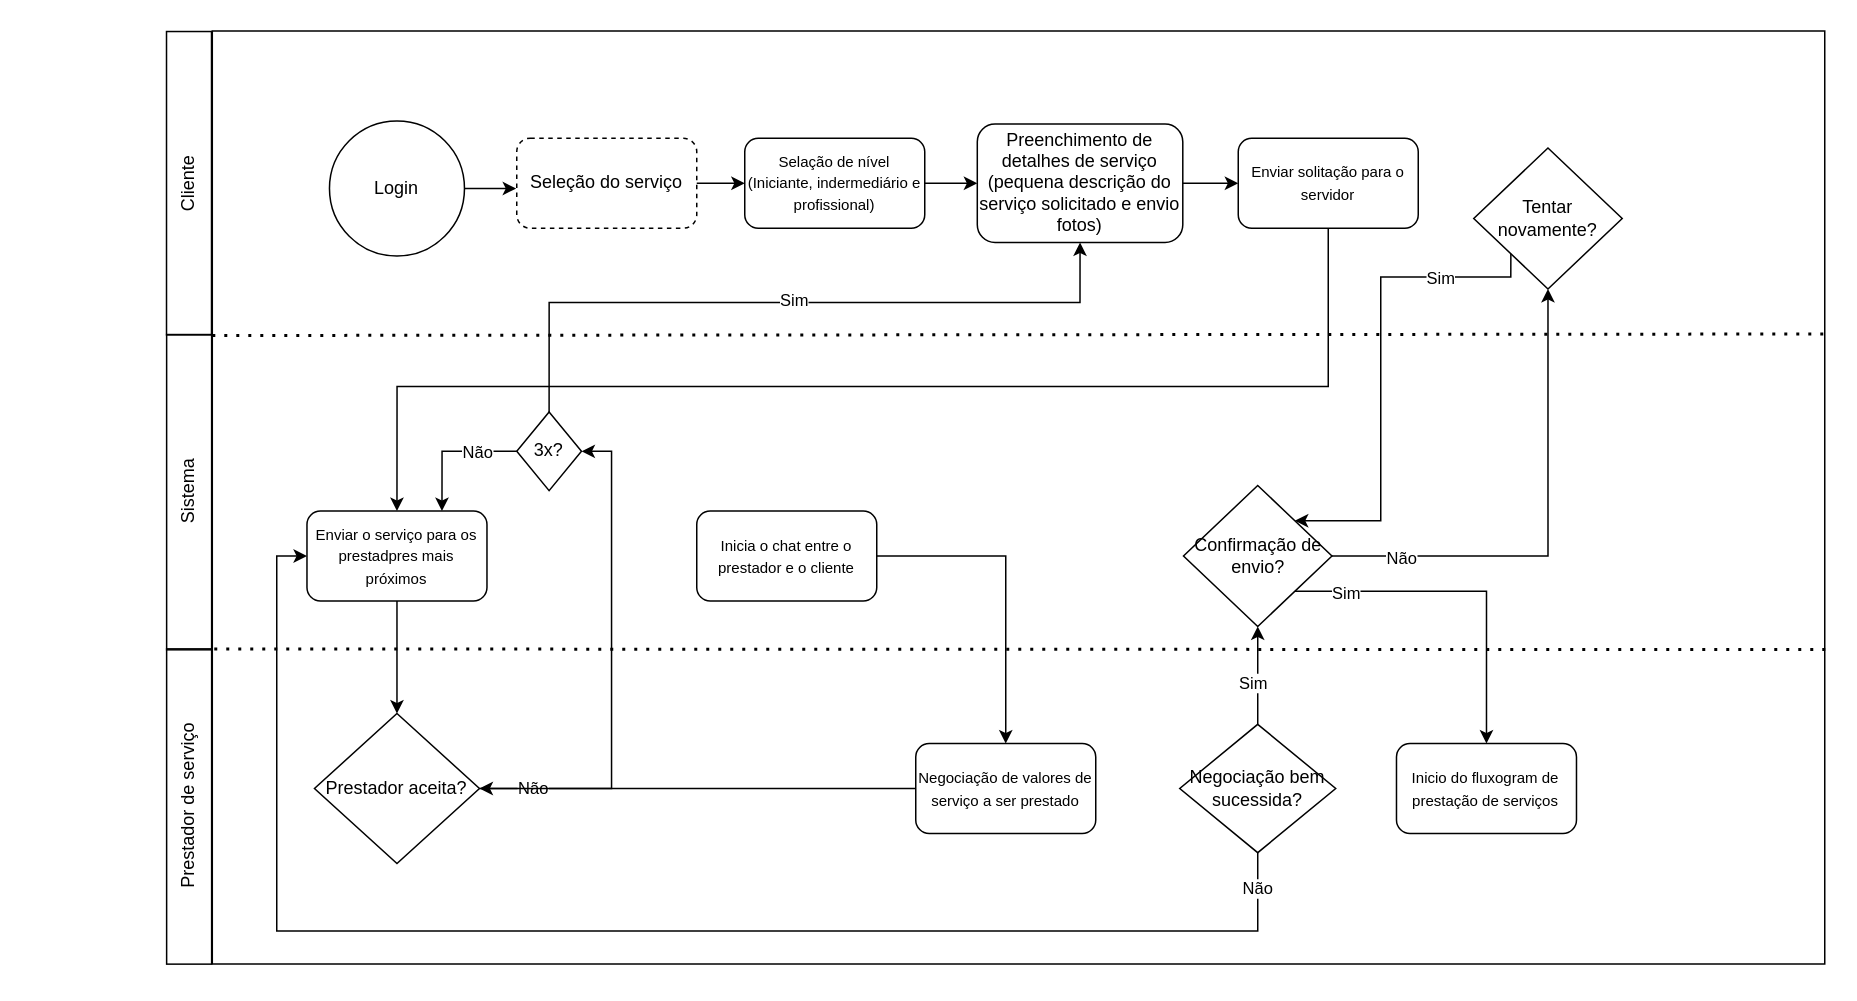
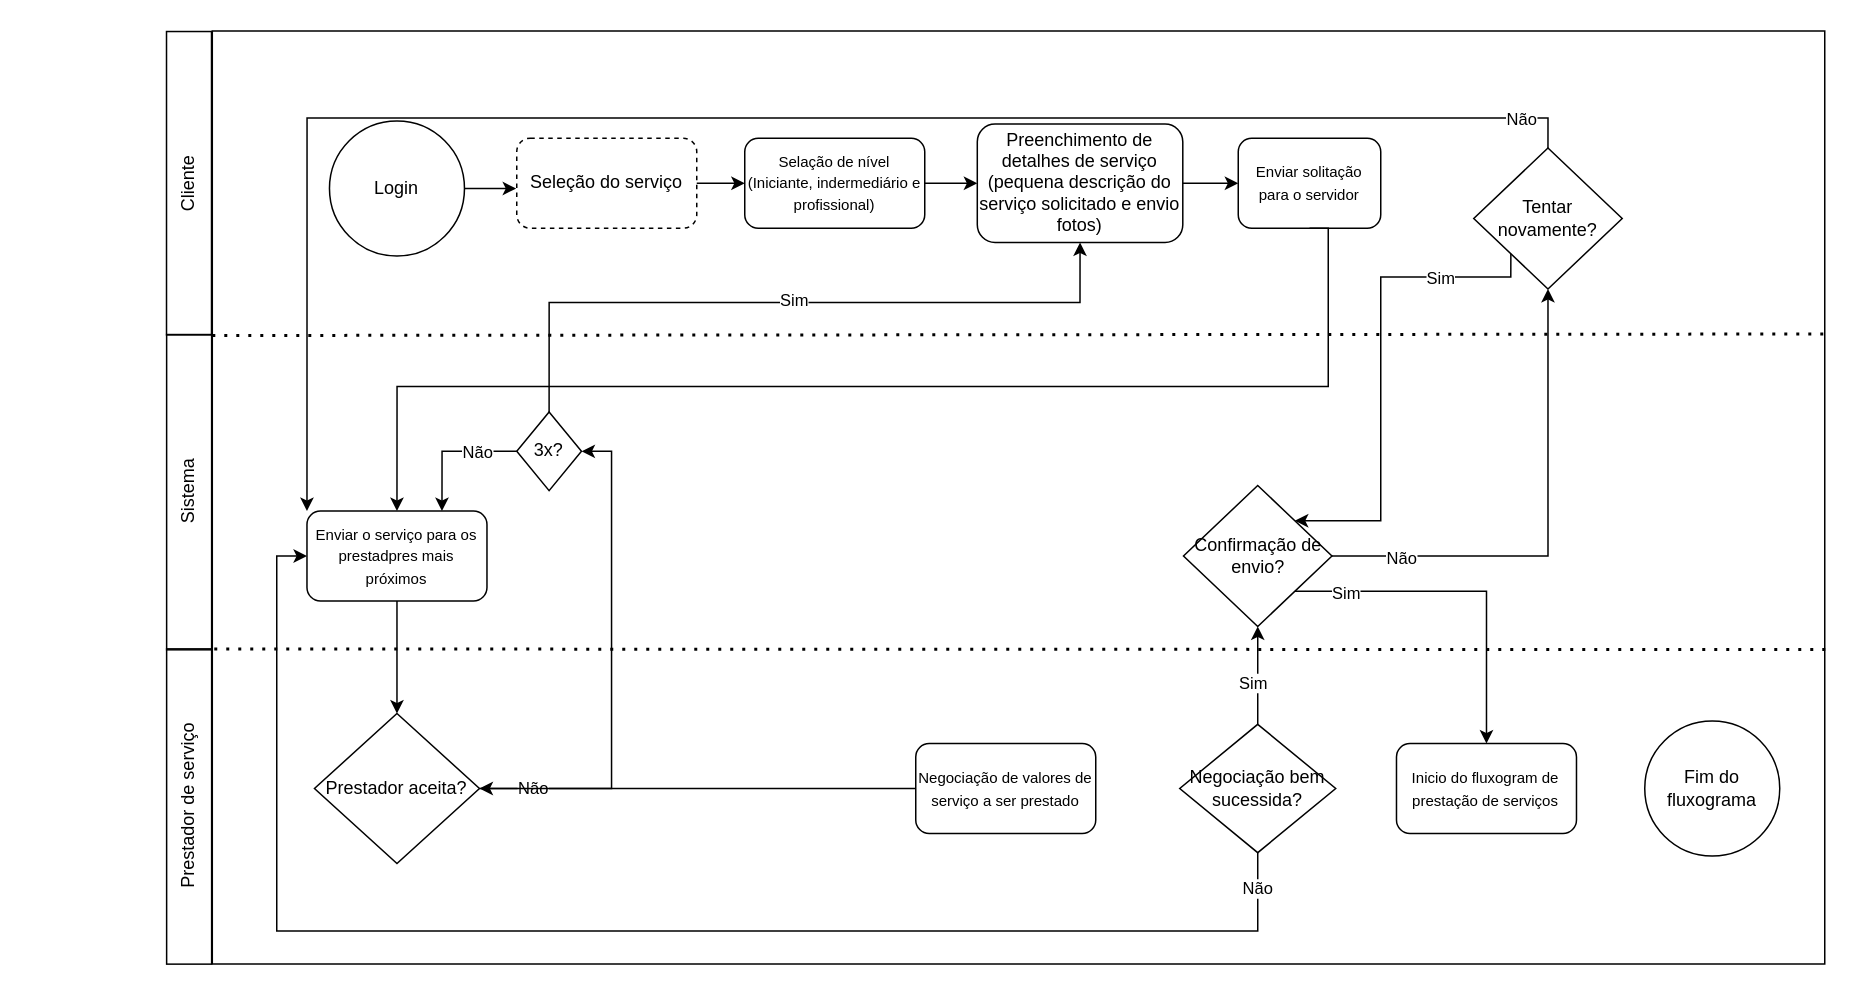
edge "Tentar novamente?" -> "Enviar o serviço para os prestadpres mais próximos": added, label "Não"
node "Enviar solitação para o servidor": size 180x90 -> 143x90
node "Inicia o chat entre o prestador e o cliente": removed
edge "Inicia o chat entre o prestador e o cliente" -> "Negociação de valores de serviço a ser prestado": removed
node "Fim do fluxograma": added
